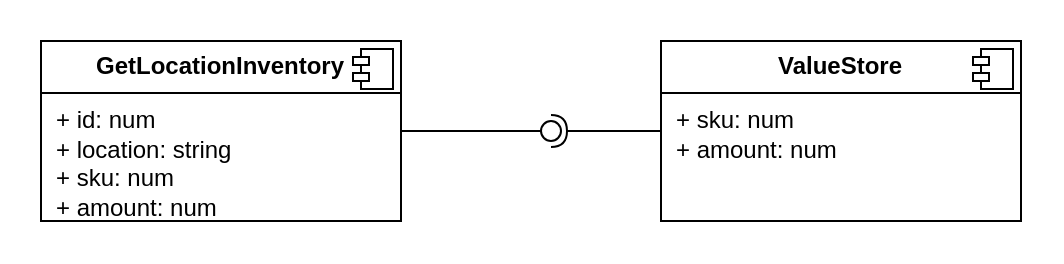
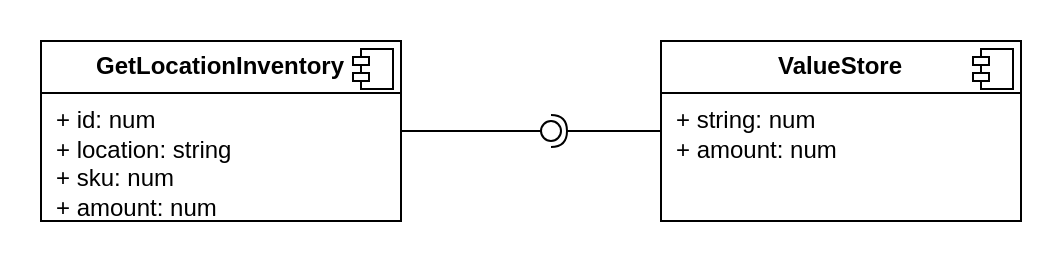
node "ValueStore + sku: num + amount: num": label "ValueStore + sku: num + amount: num" -> "ValueStore + string: num + amount: num"
